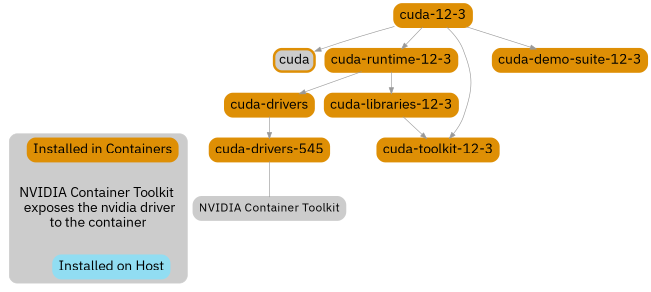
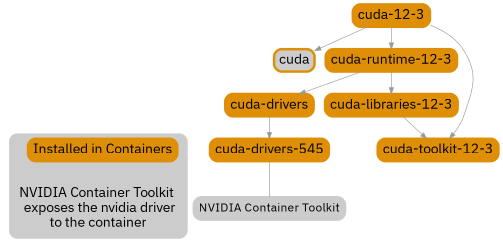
node "cuda-demo-suite-12-3": removed
node "Installed on Host": removed
